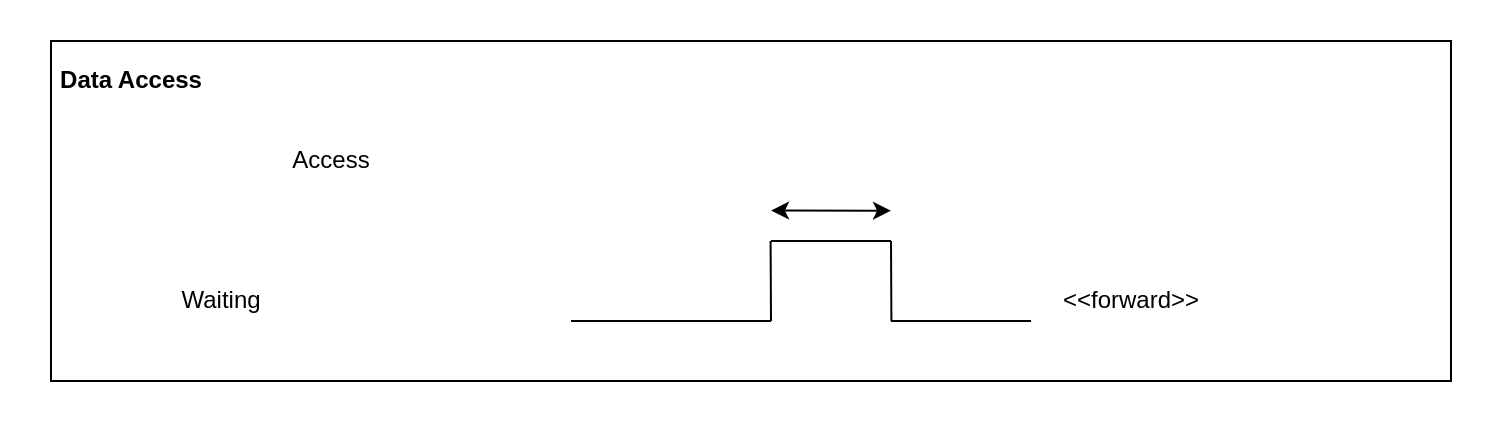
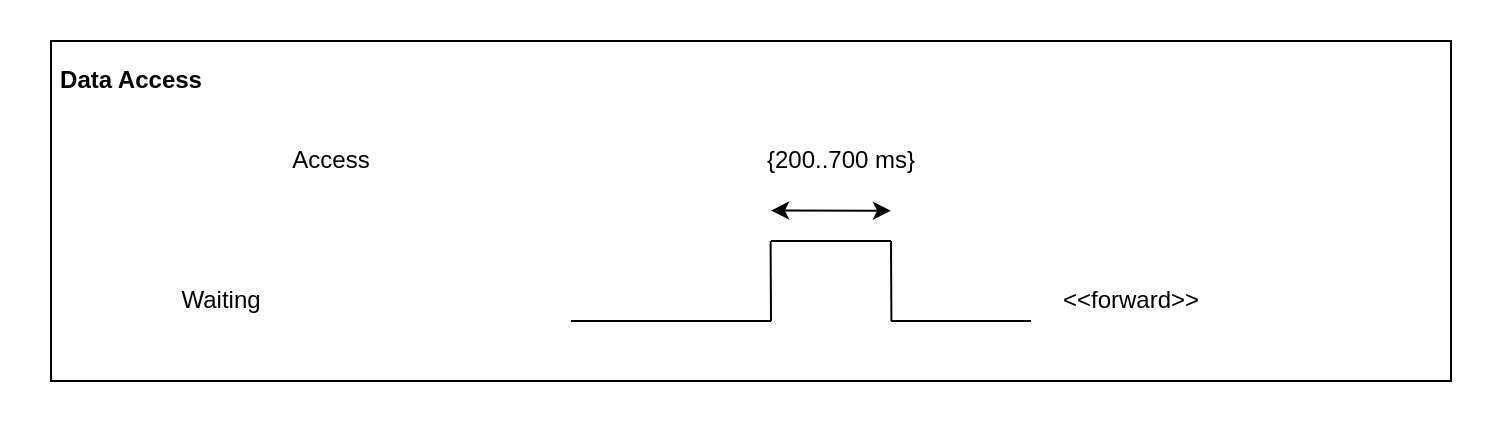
node "{200..700 ms}": added
